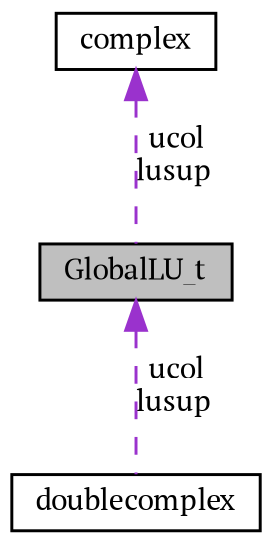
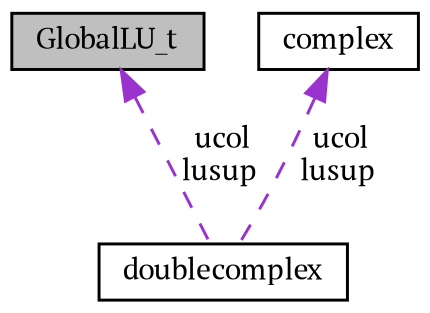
edge "GlobalLU_t" -> "complex": now "doublecomplex" -> "complex"
